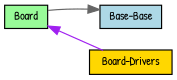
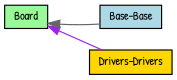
edge "Board" -> "Base-Base": reversed
node "Board-Drivers": label "Board-Drivers" -> "Drivers-Drivers"
